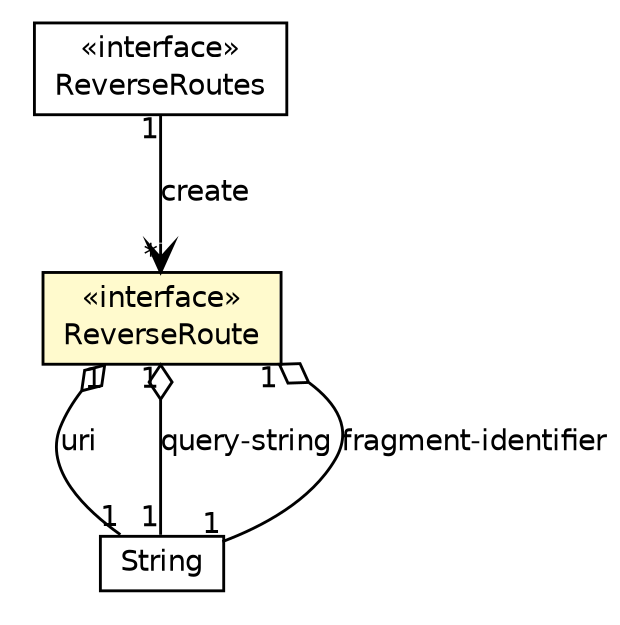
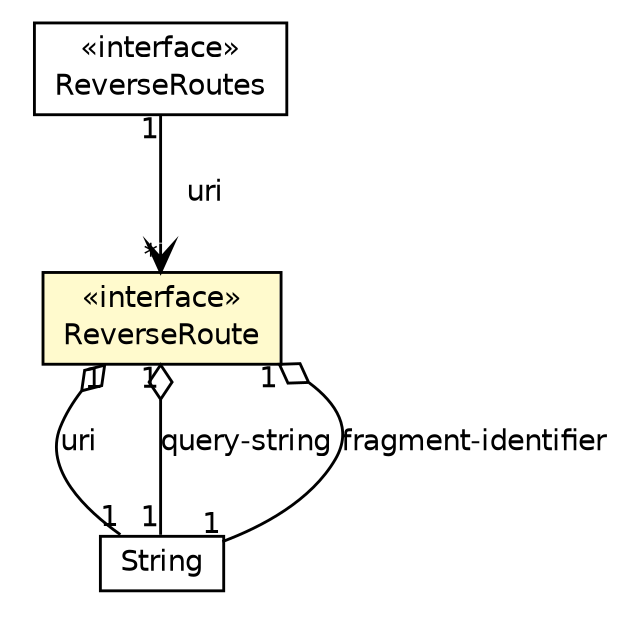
edge "ReverseRoutes" -> "ReverseRoute": label "create" -> "uri"
